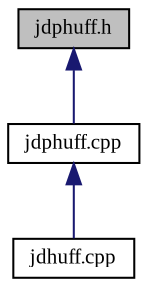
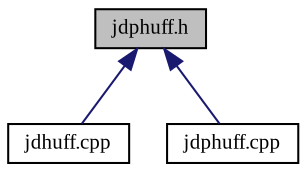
edge "jdhuff.cpp" -> "jdphuff.cpp": now "jdhuff.cpp" -> "jdphuff.h"
